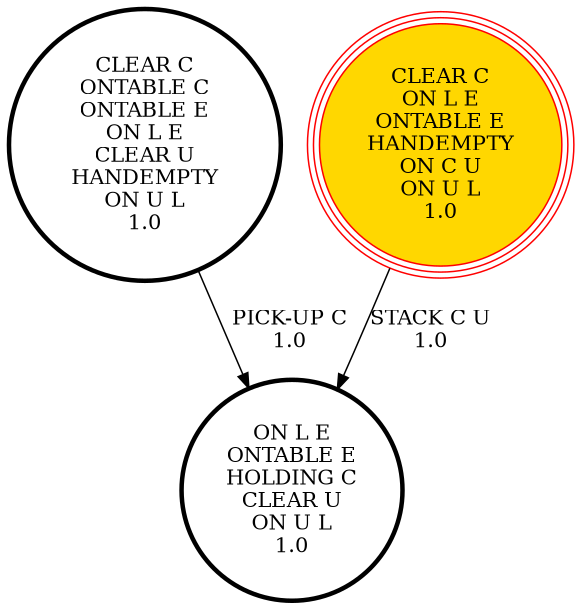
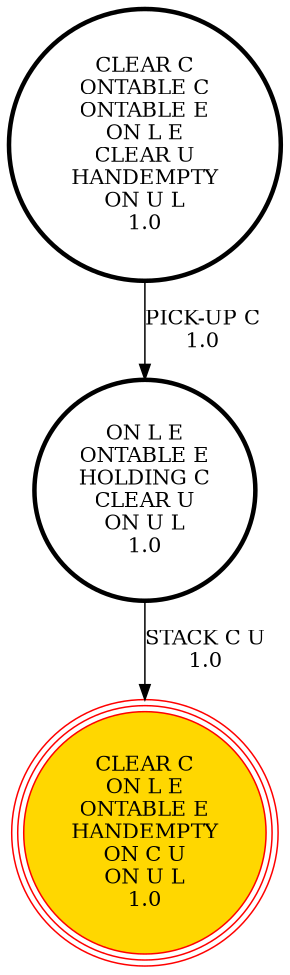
edge "CLEAR C ON L E ONTABLE E HANDEMPTY ON C U ON U L 1.0" -> "ON L E ONTABLE E HOLDING C CLEAR U ON U L 1.0": reversed
